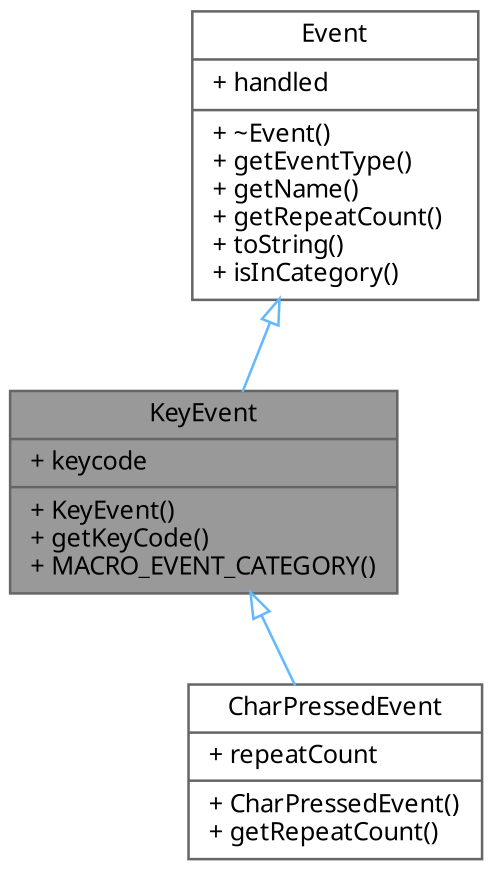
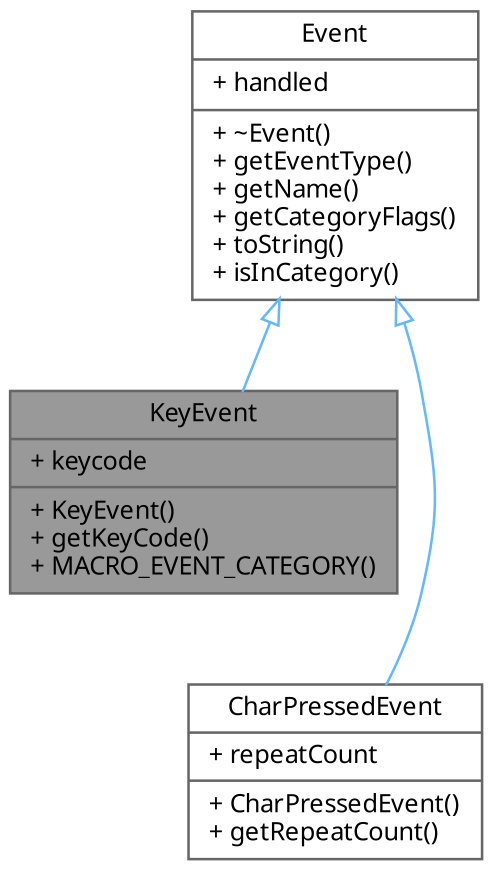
node "Event": text "+ getRepeatCount()" -> "+ getCategoryFlags()"
edge "CharPressedEvent" -> "KeyEvent": now "CharPressedEvent" -> "Event"
